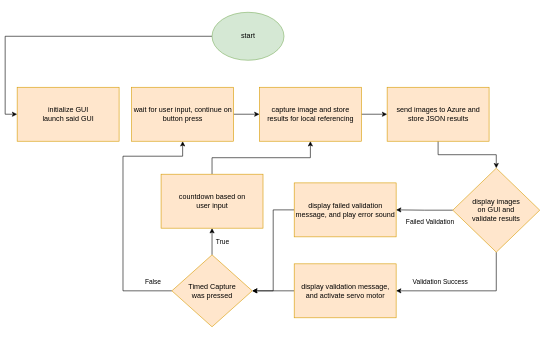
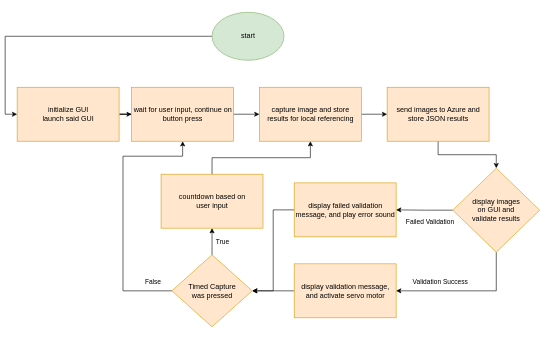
edge "initialize GUI launch said GUI" -> "wait for user input, continue on button press": added
